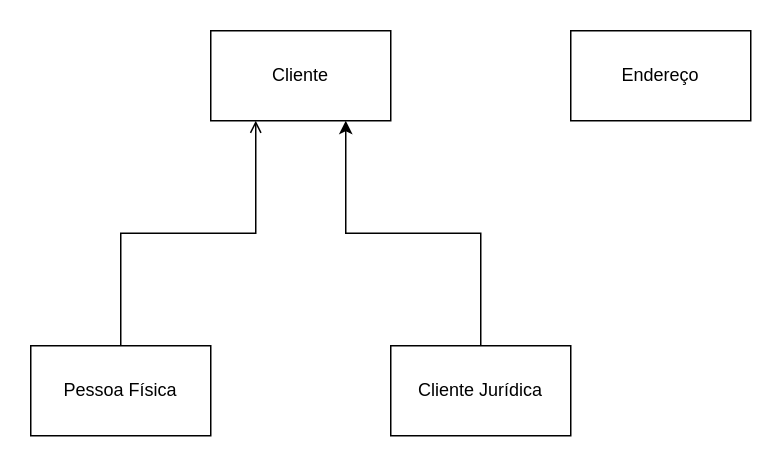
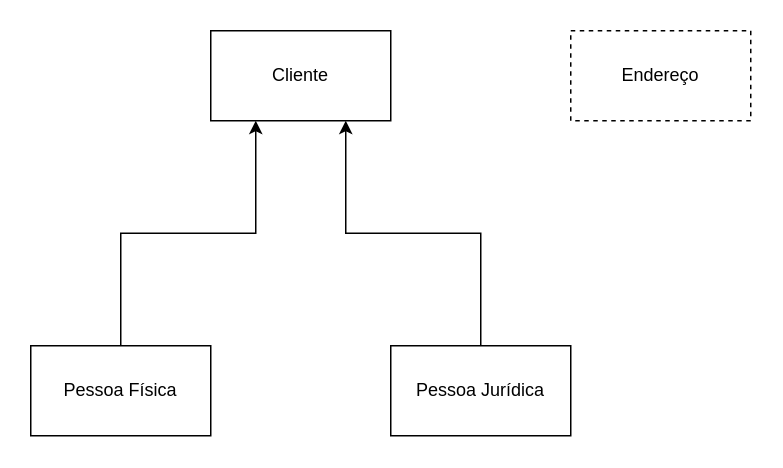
node "Endereço": style solid -> dashed
edge "Pessoa Física" -> "Cliente": arrowhead open -> classic
node "Cliente Jurídica": label "Cliente Jurídica" -> "Pessoa Jurídica"
